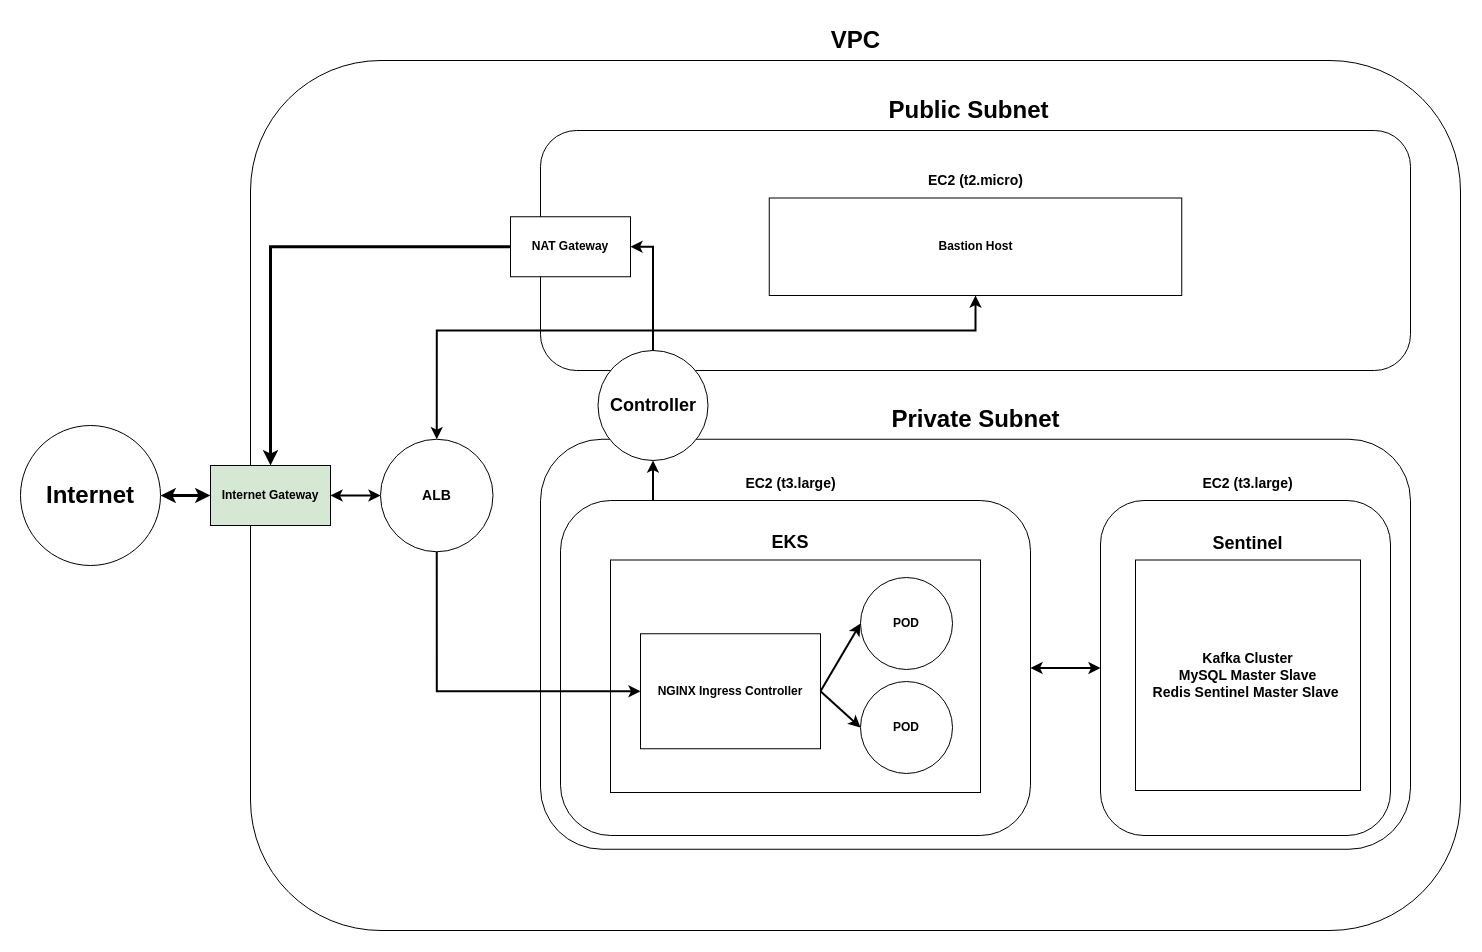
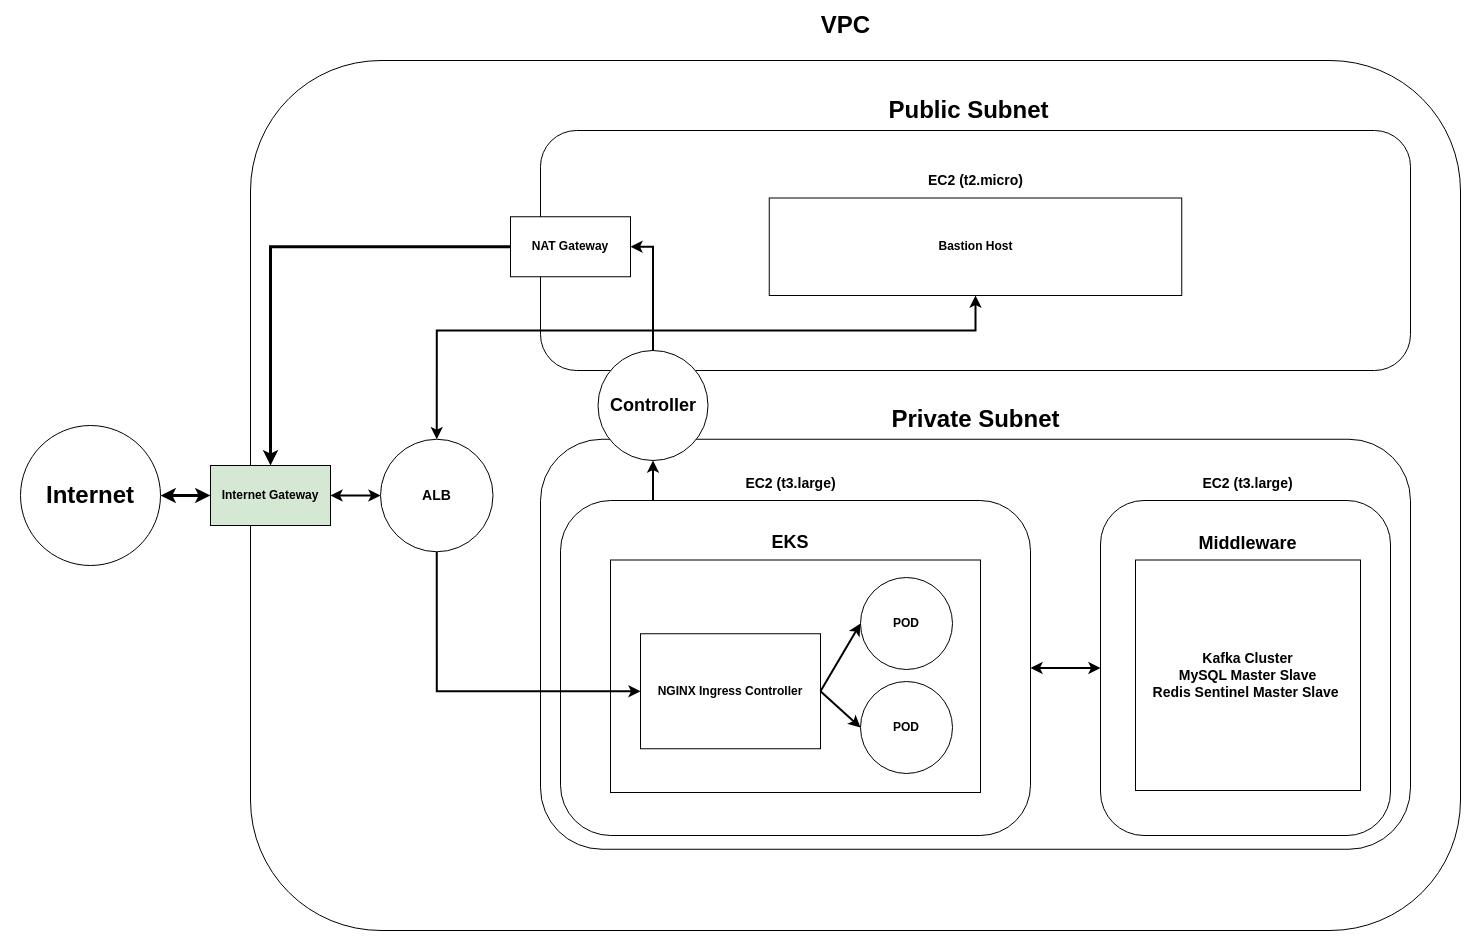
node "VPC": moved (856, 41) -> (846, 26)
node "Sentinel": label "Sentinel" -> "Middleware"
